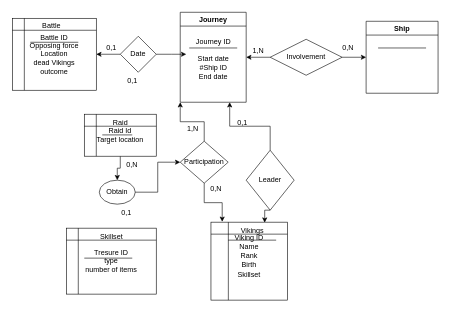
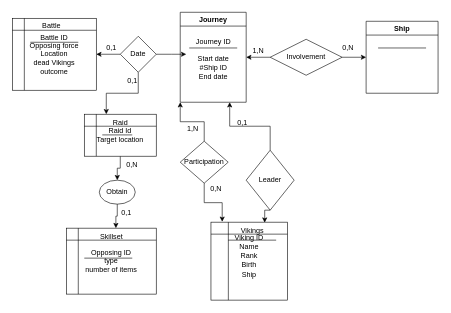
edge "Date" -> "Raid": added
edge "Obtain" -> "Participation": now "Obtain" -> "Skillset"
node "Tresure ID type number of items": label "Tresure ID type number of items" -> "Opposing ID type number of items"
node "Viking ID Name Rank Birth Skillset": label "Viking ID Name Rank Birth Skillset" -> "Viking ID Name Rank Birth Ship"
